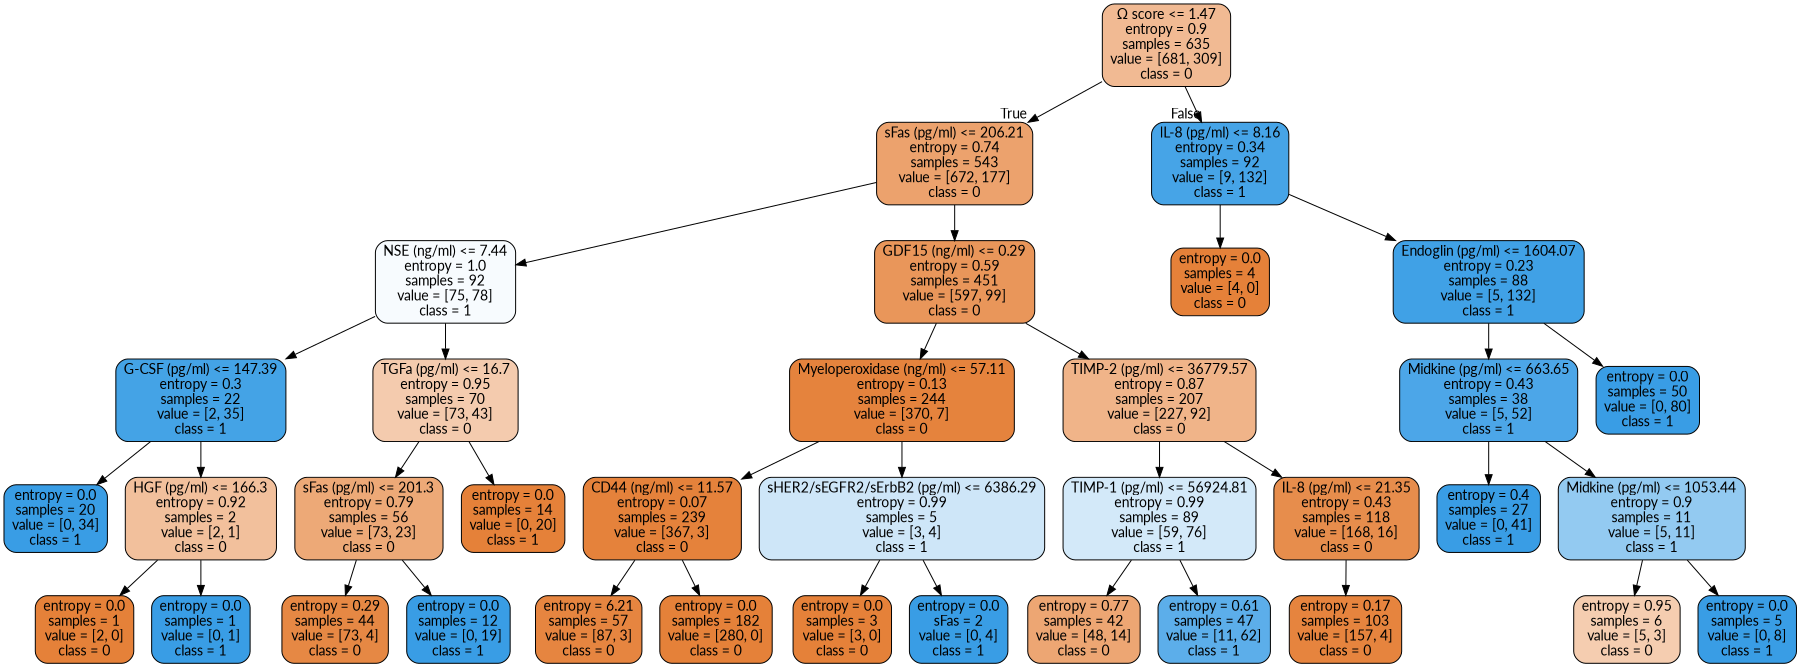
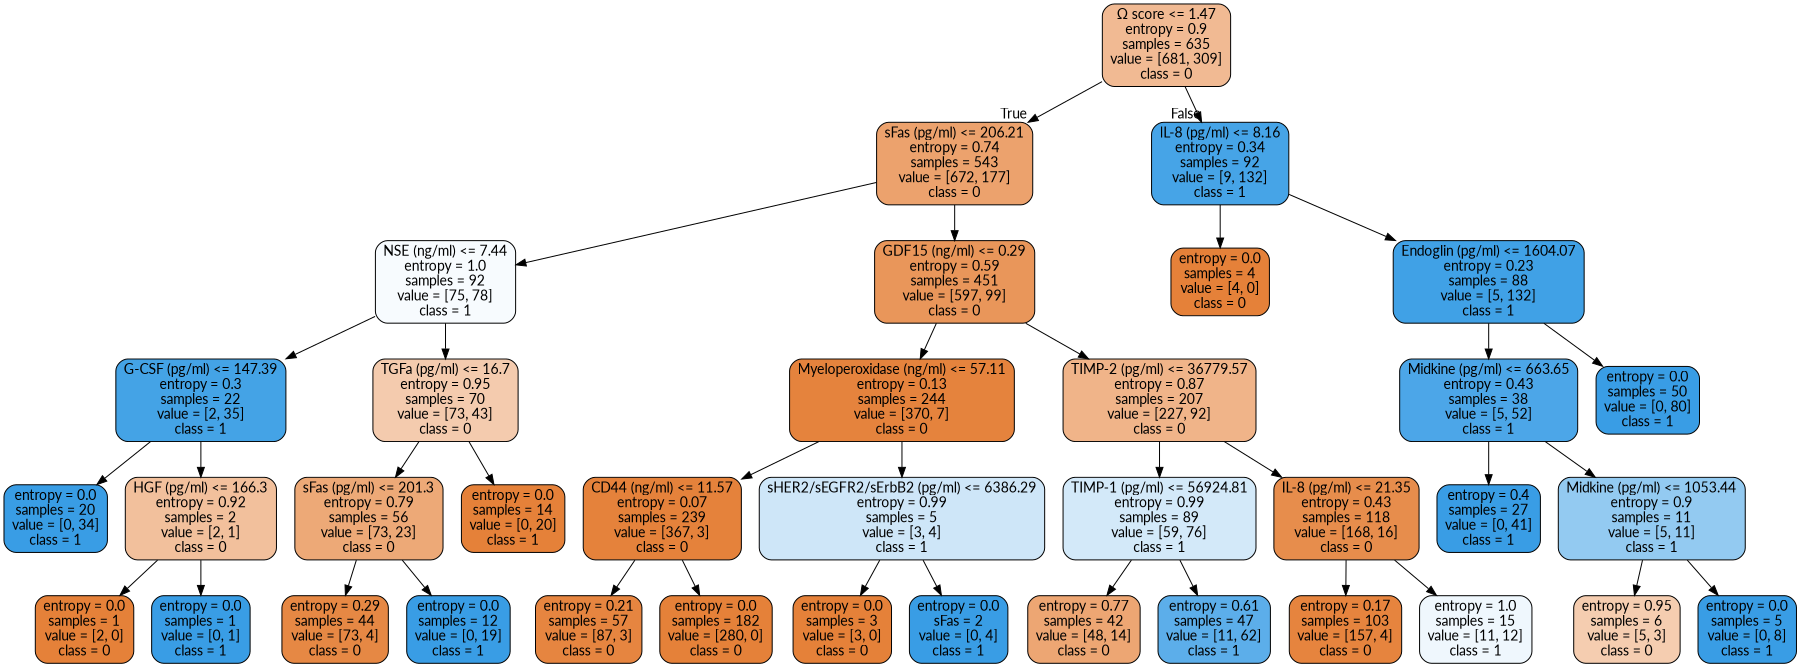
node "entropy = 6.21 samples = 57 value = [87, 3] class = 0": label "entropy = 6.21 samples = 57 value = [87, 3] class = 0" -> "entropy = 0.21 samples = 57 value = [87, 3] class = 0"
node "entropy = 1.0 samples = 15 value = [11, 12] class = 1": added
